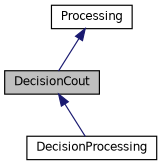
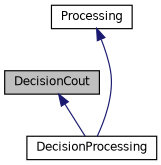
edge "DecisionCout" -> "Processing": now "DecisionProcessing" -> "Processing"
